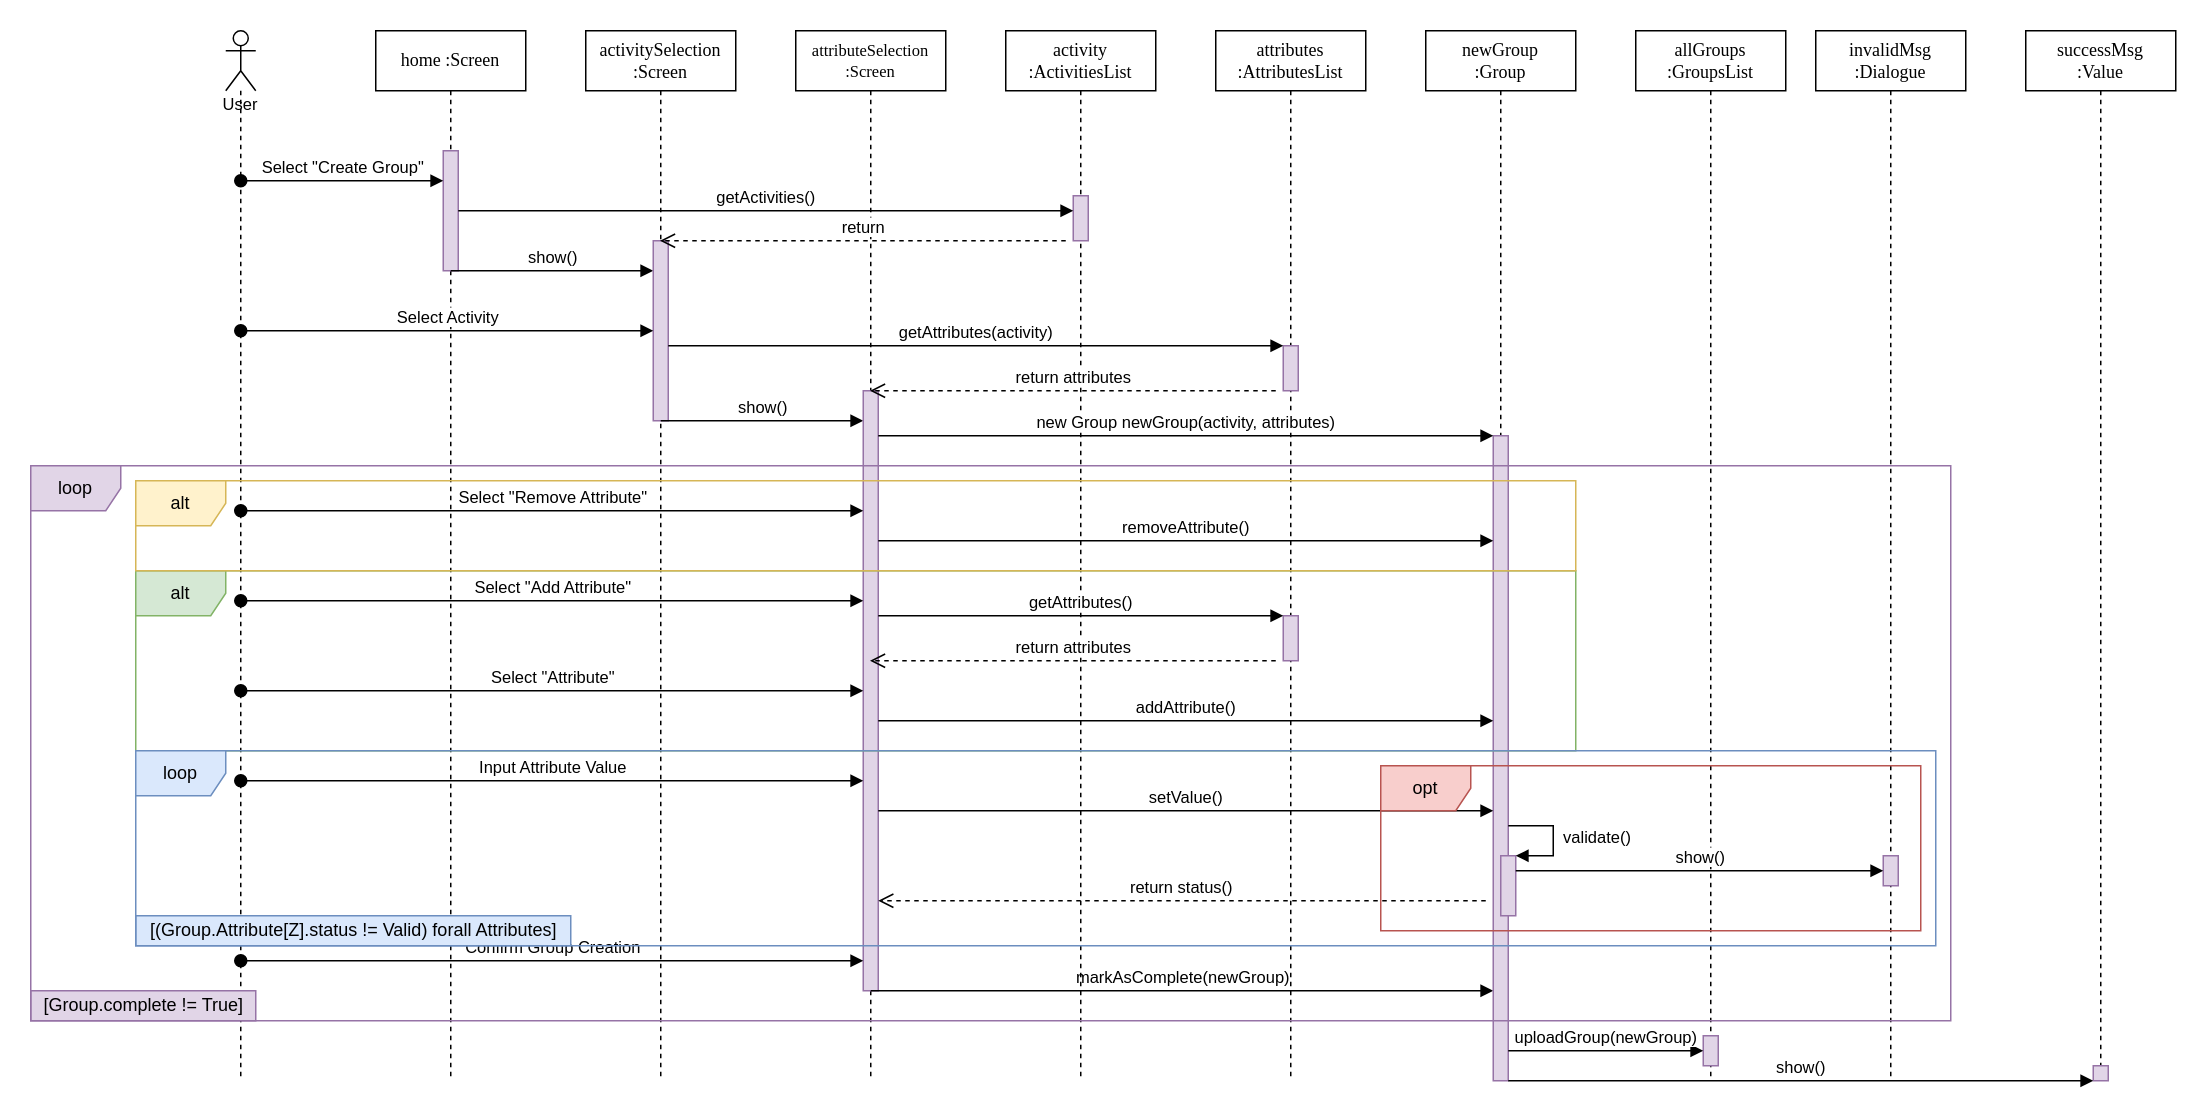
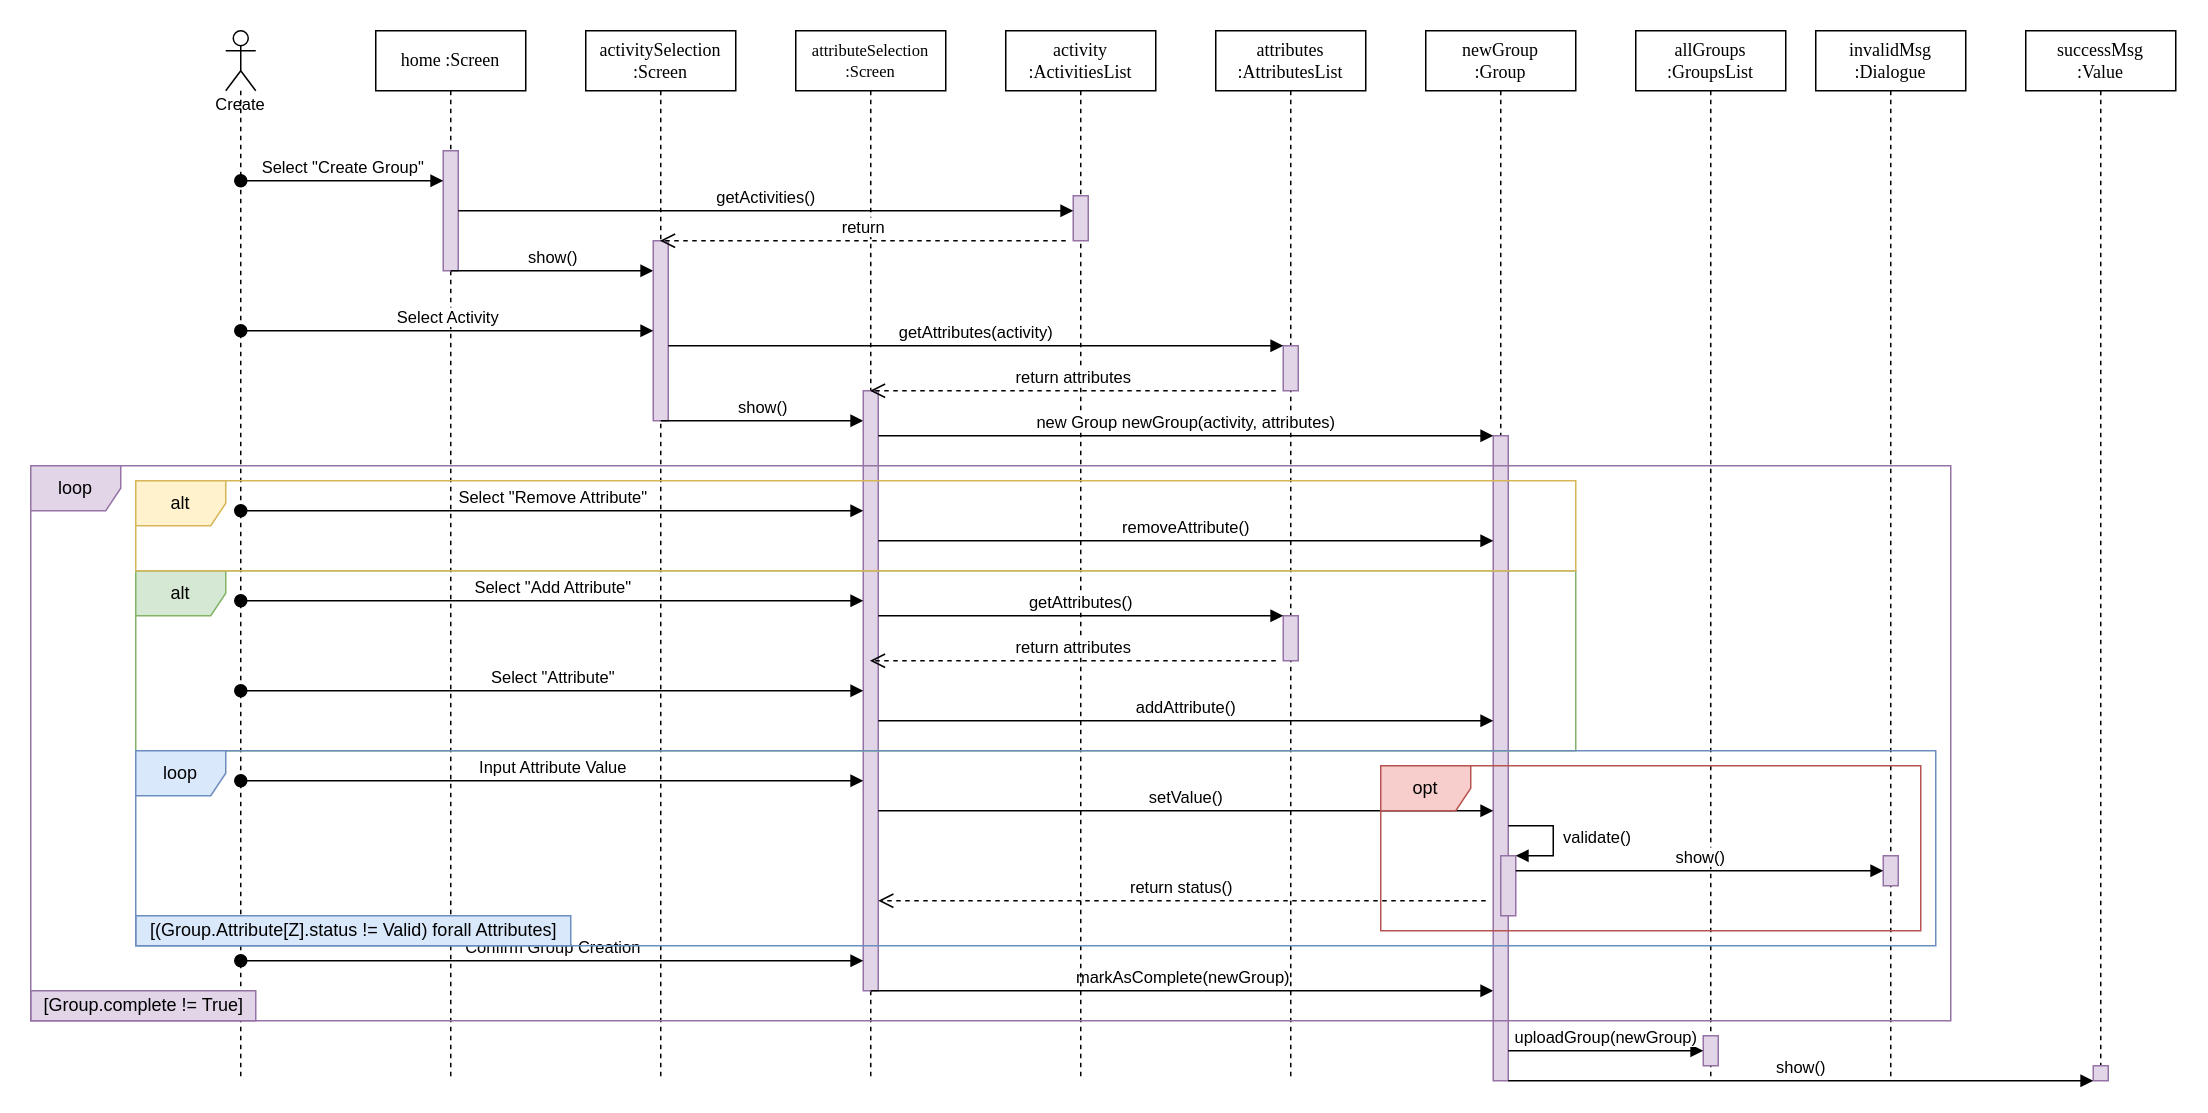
node "User": label "User" -> "Create"
